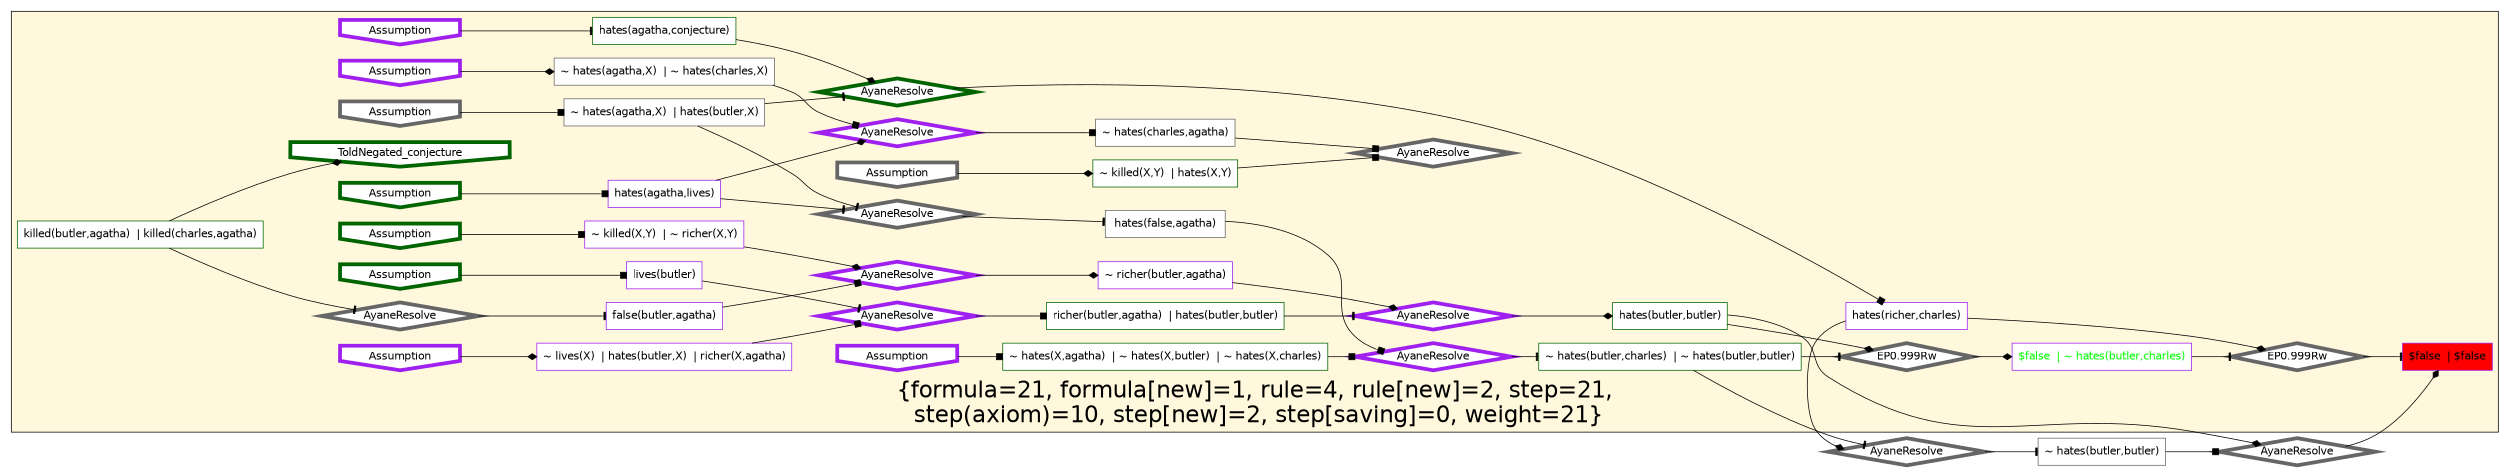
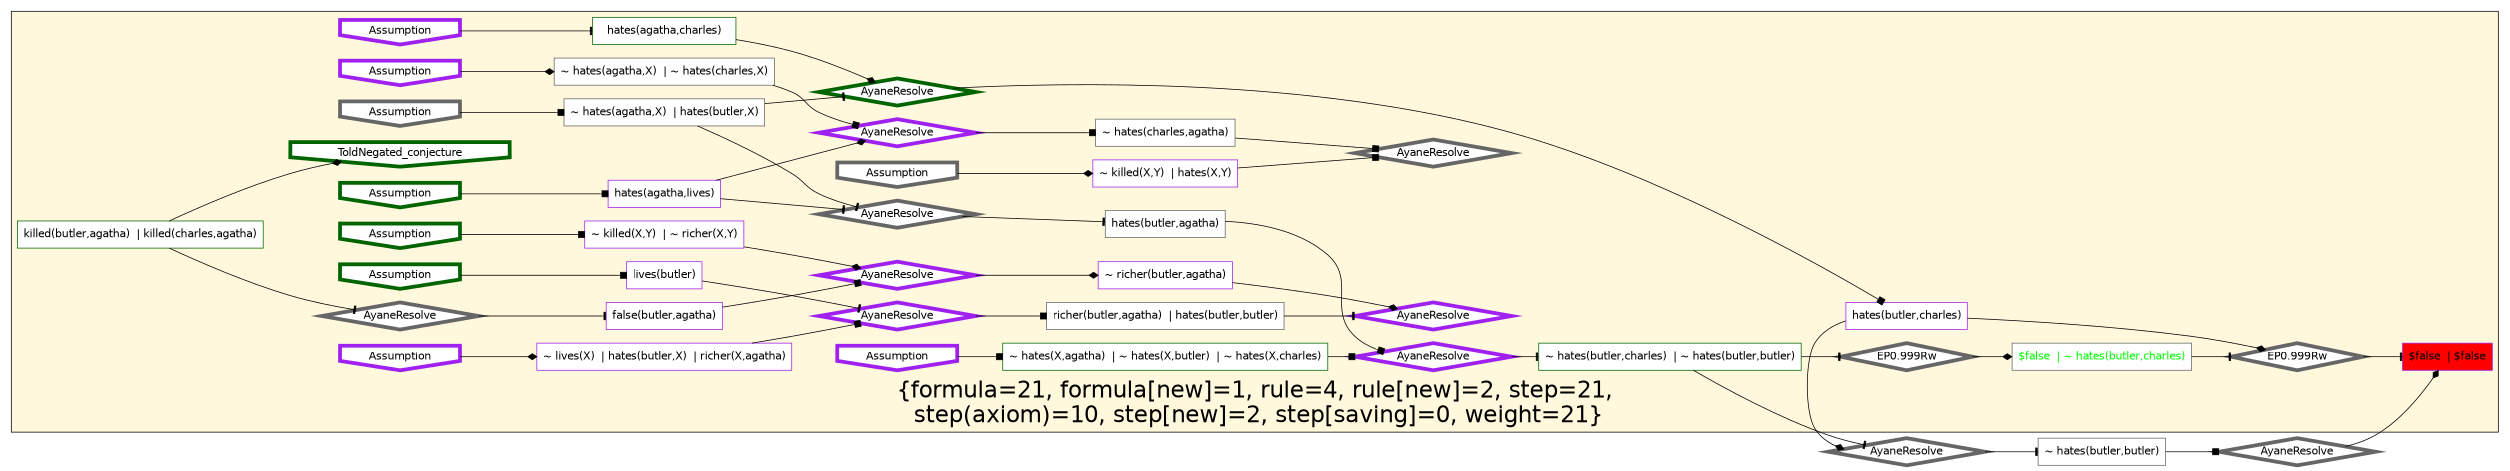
node "hates(agatha,conjecture)": label "hates(agatha,conjecture)" -> "hates(agatha,charles)"
node "~ killed(X,Y)  | hates(X,Y)": color darkgreen -> purple
node "hates(false,agatha)": label "hates(false,agatha)" -> "hates(butler,agatha)"
node "richer(butler,agatha)  | hates(butler,butler)": color darkgreen -> gray40
node "hates(butler,butler)": removed
node "hates(richer,charles)": label "hates(richer,charles)" -> "hates(butler,charles)"
node "$false  | ~ hates(butler,charles)": color purple -> gray40
